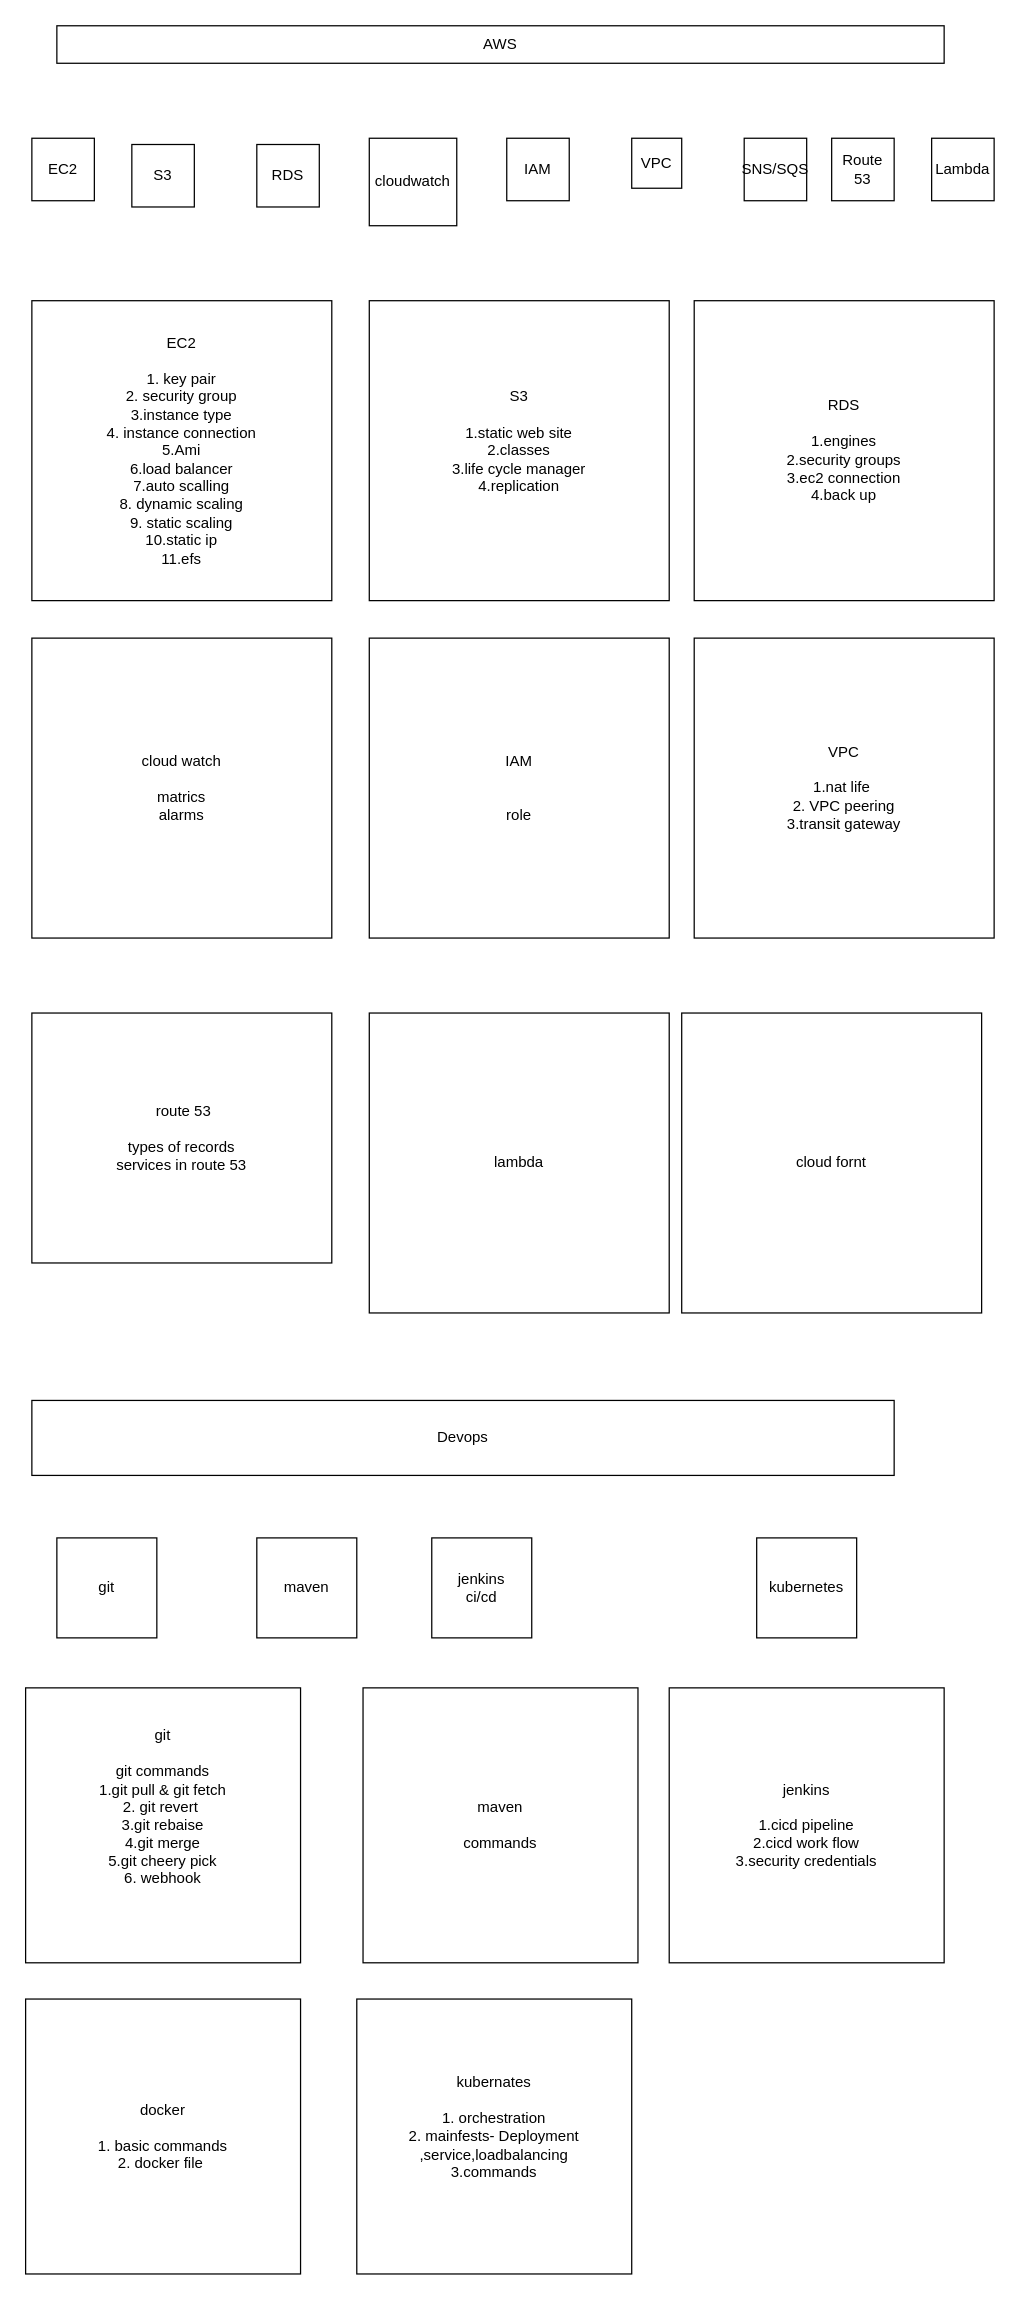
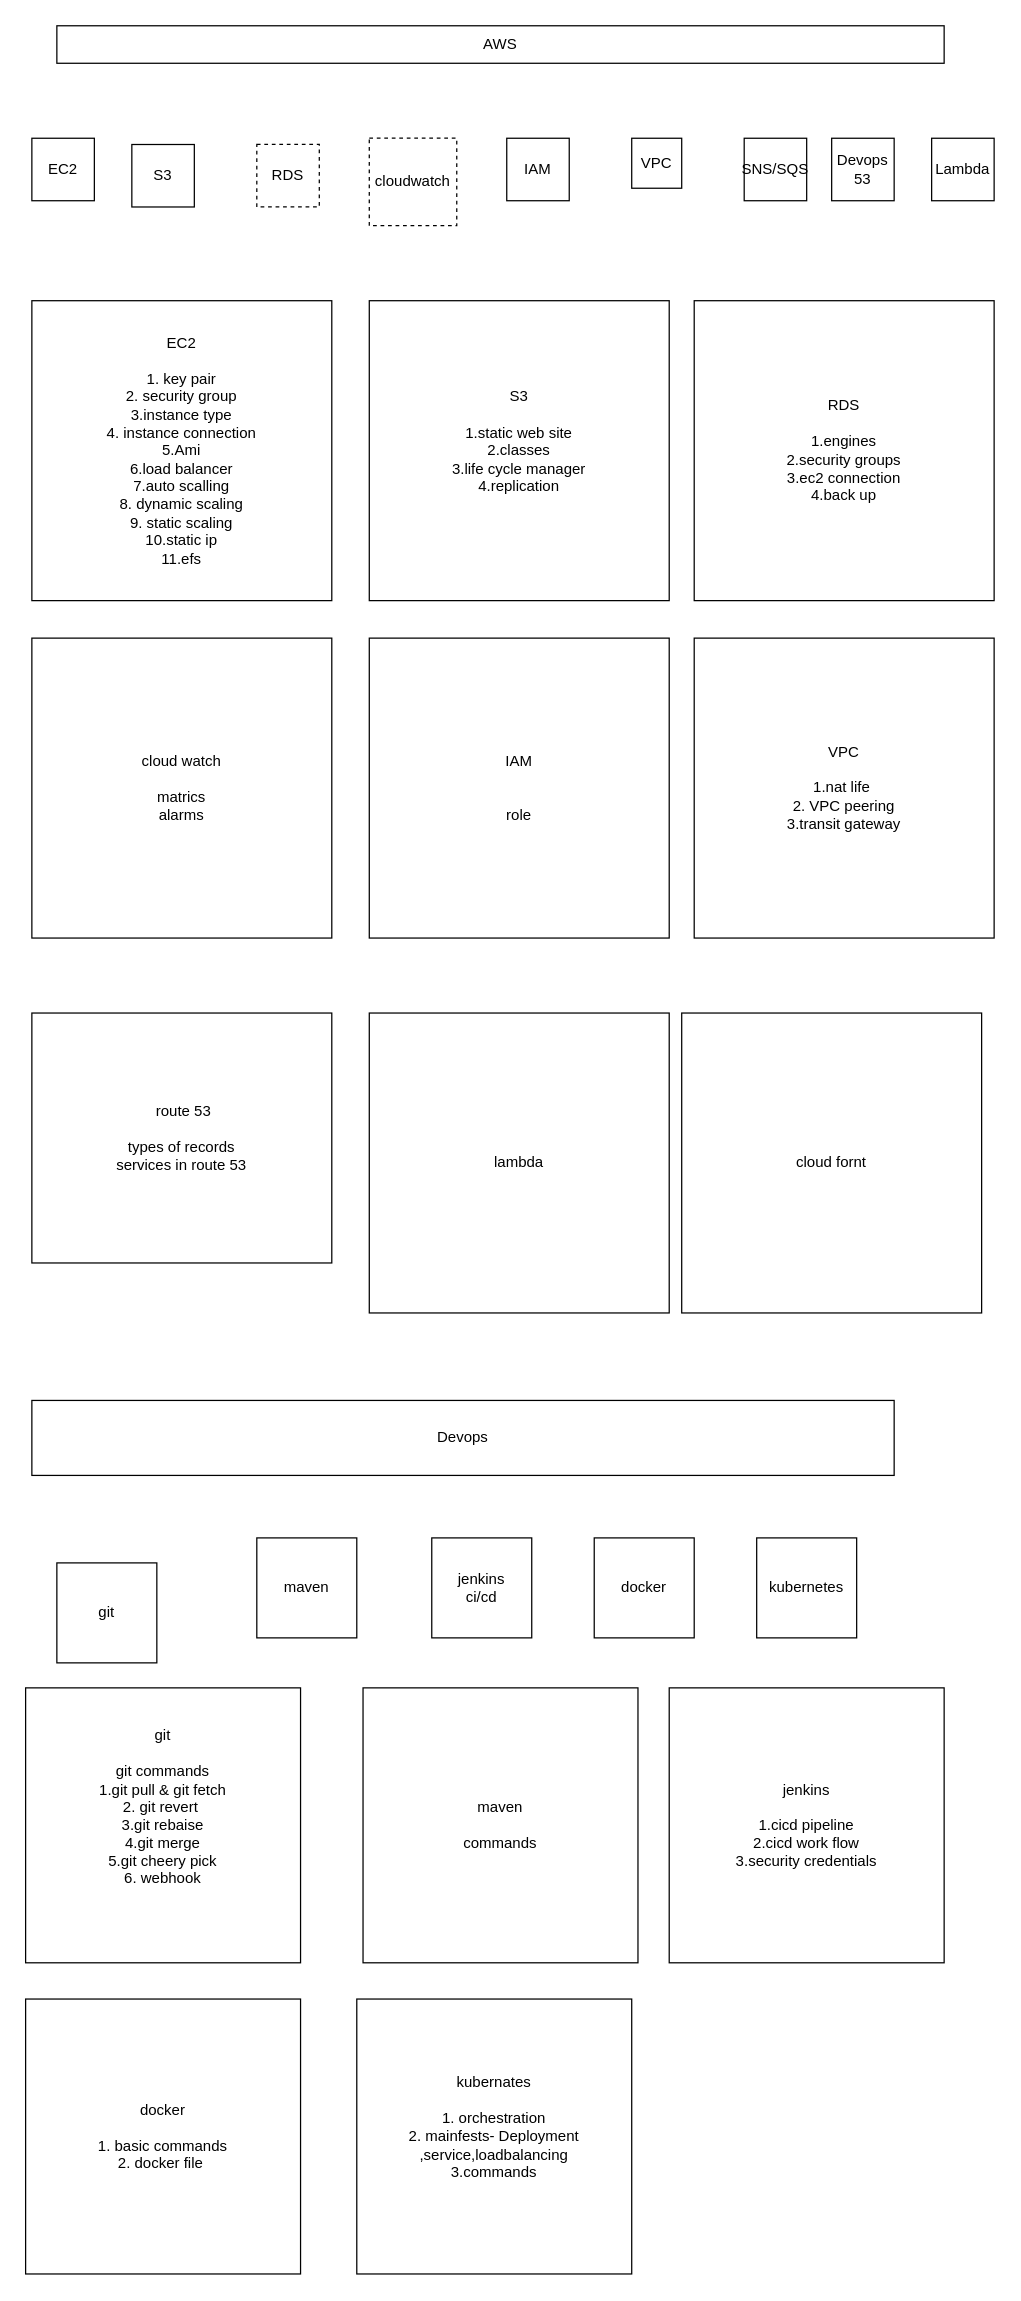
node "Route 53": label "Route 53" -> "Devops 53"
node "RDS": style solid -> dashed
node "cloudwatch": style solid -> dashed
node "git": moved (107, 1588) -> (107, 1613)
node "docker": added
